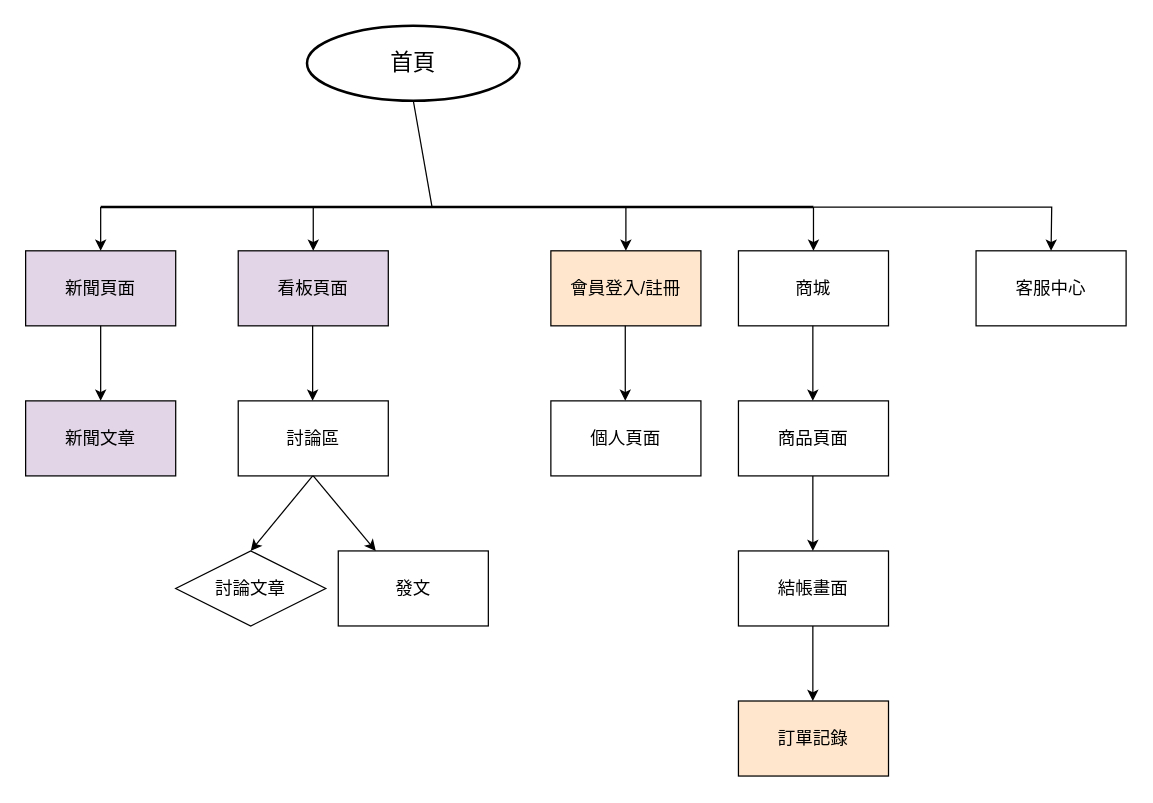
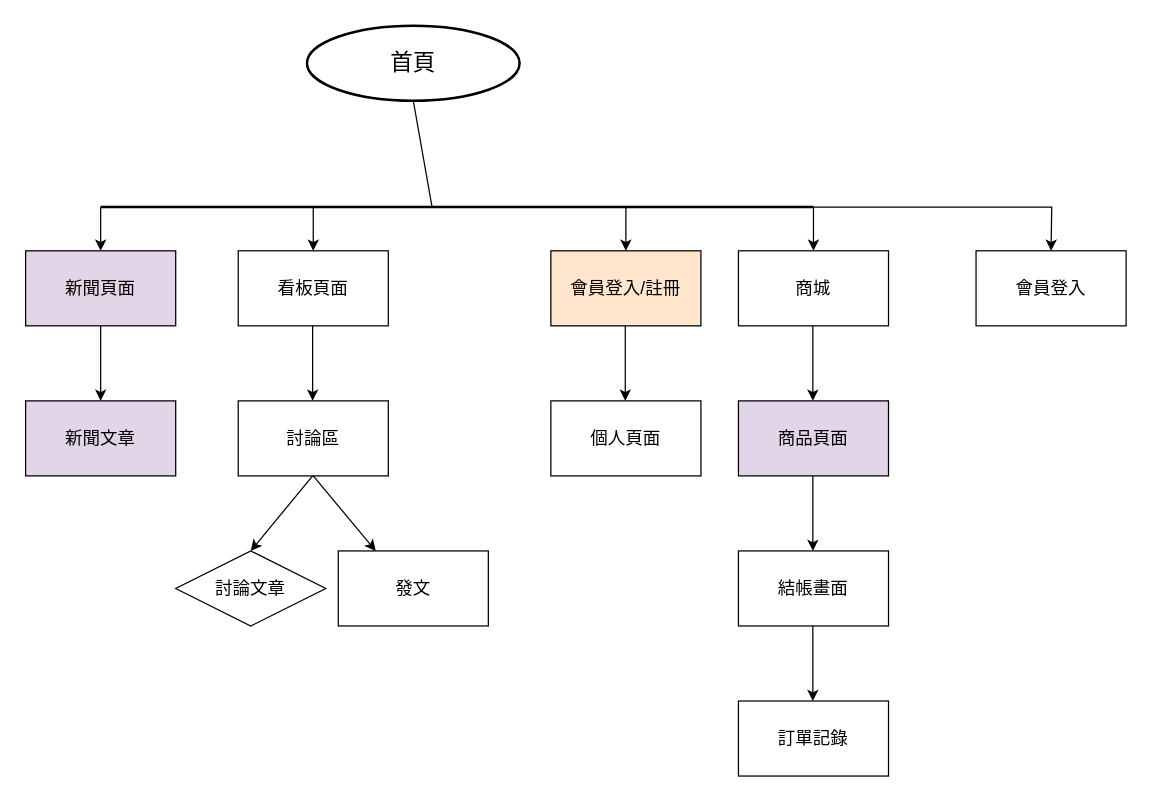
node "看板頁面": fillcolor #e1d5e7 -> #ffffff
node "客服中心": label "客服中心" -> "會員登入"
node "商品頁面": fillcolor #ffffff -> #e1d5e7
node "訂單記錄": fillcolor #ffe6cc -> #ffffff
